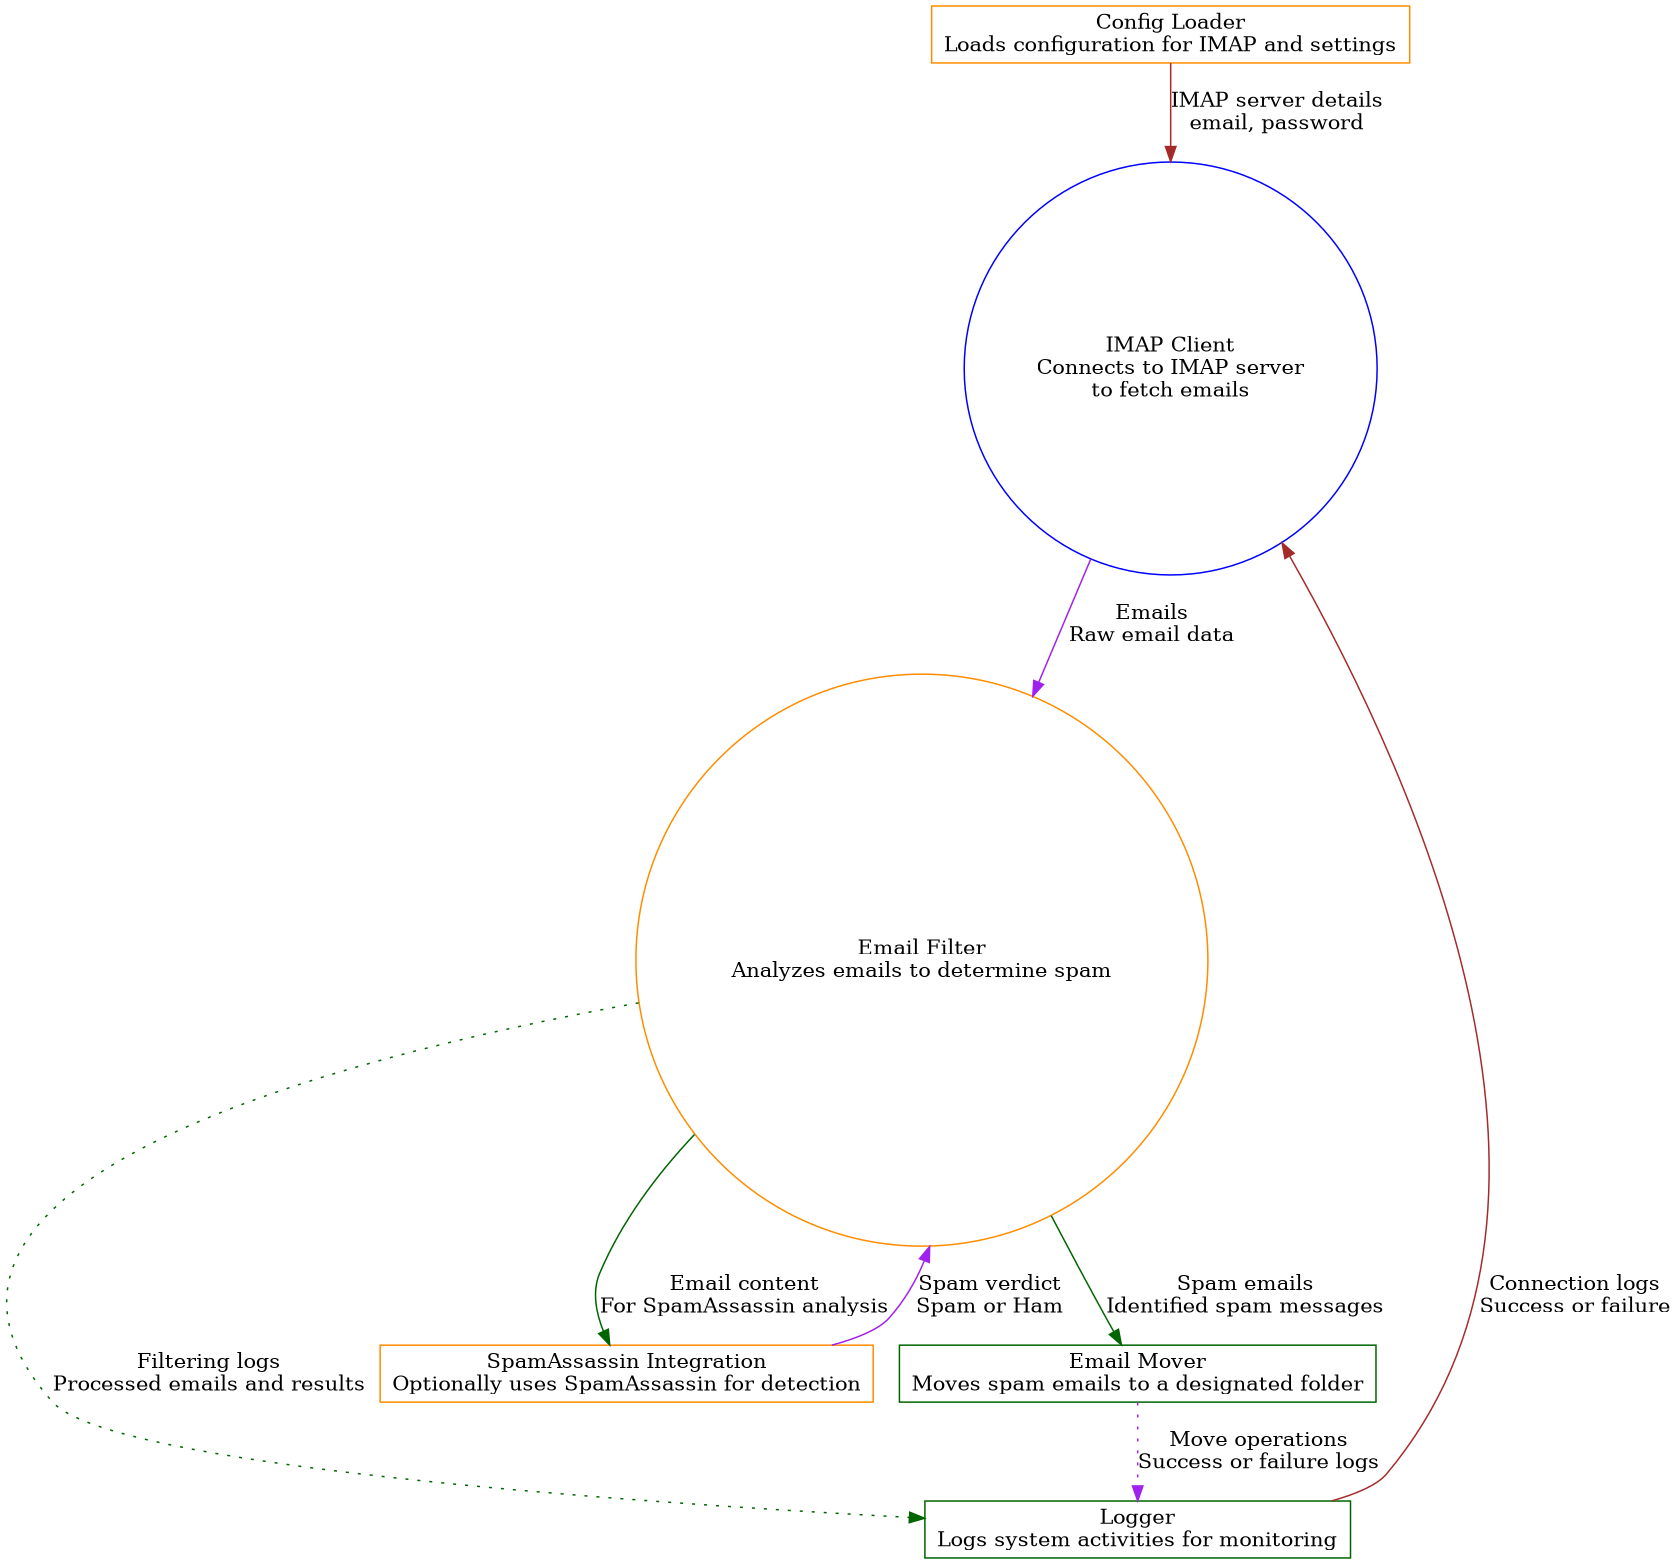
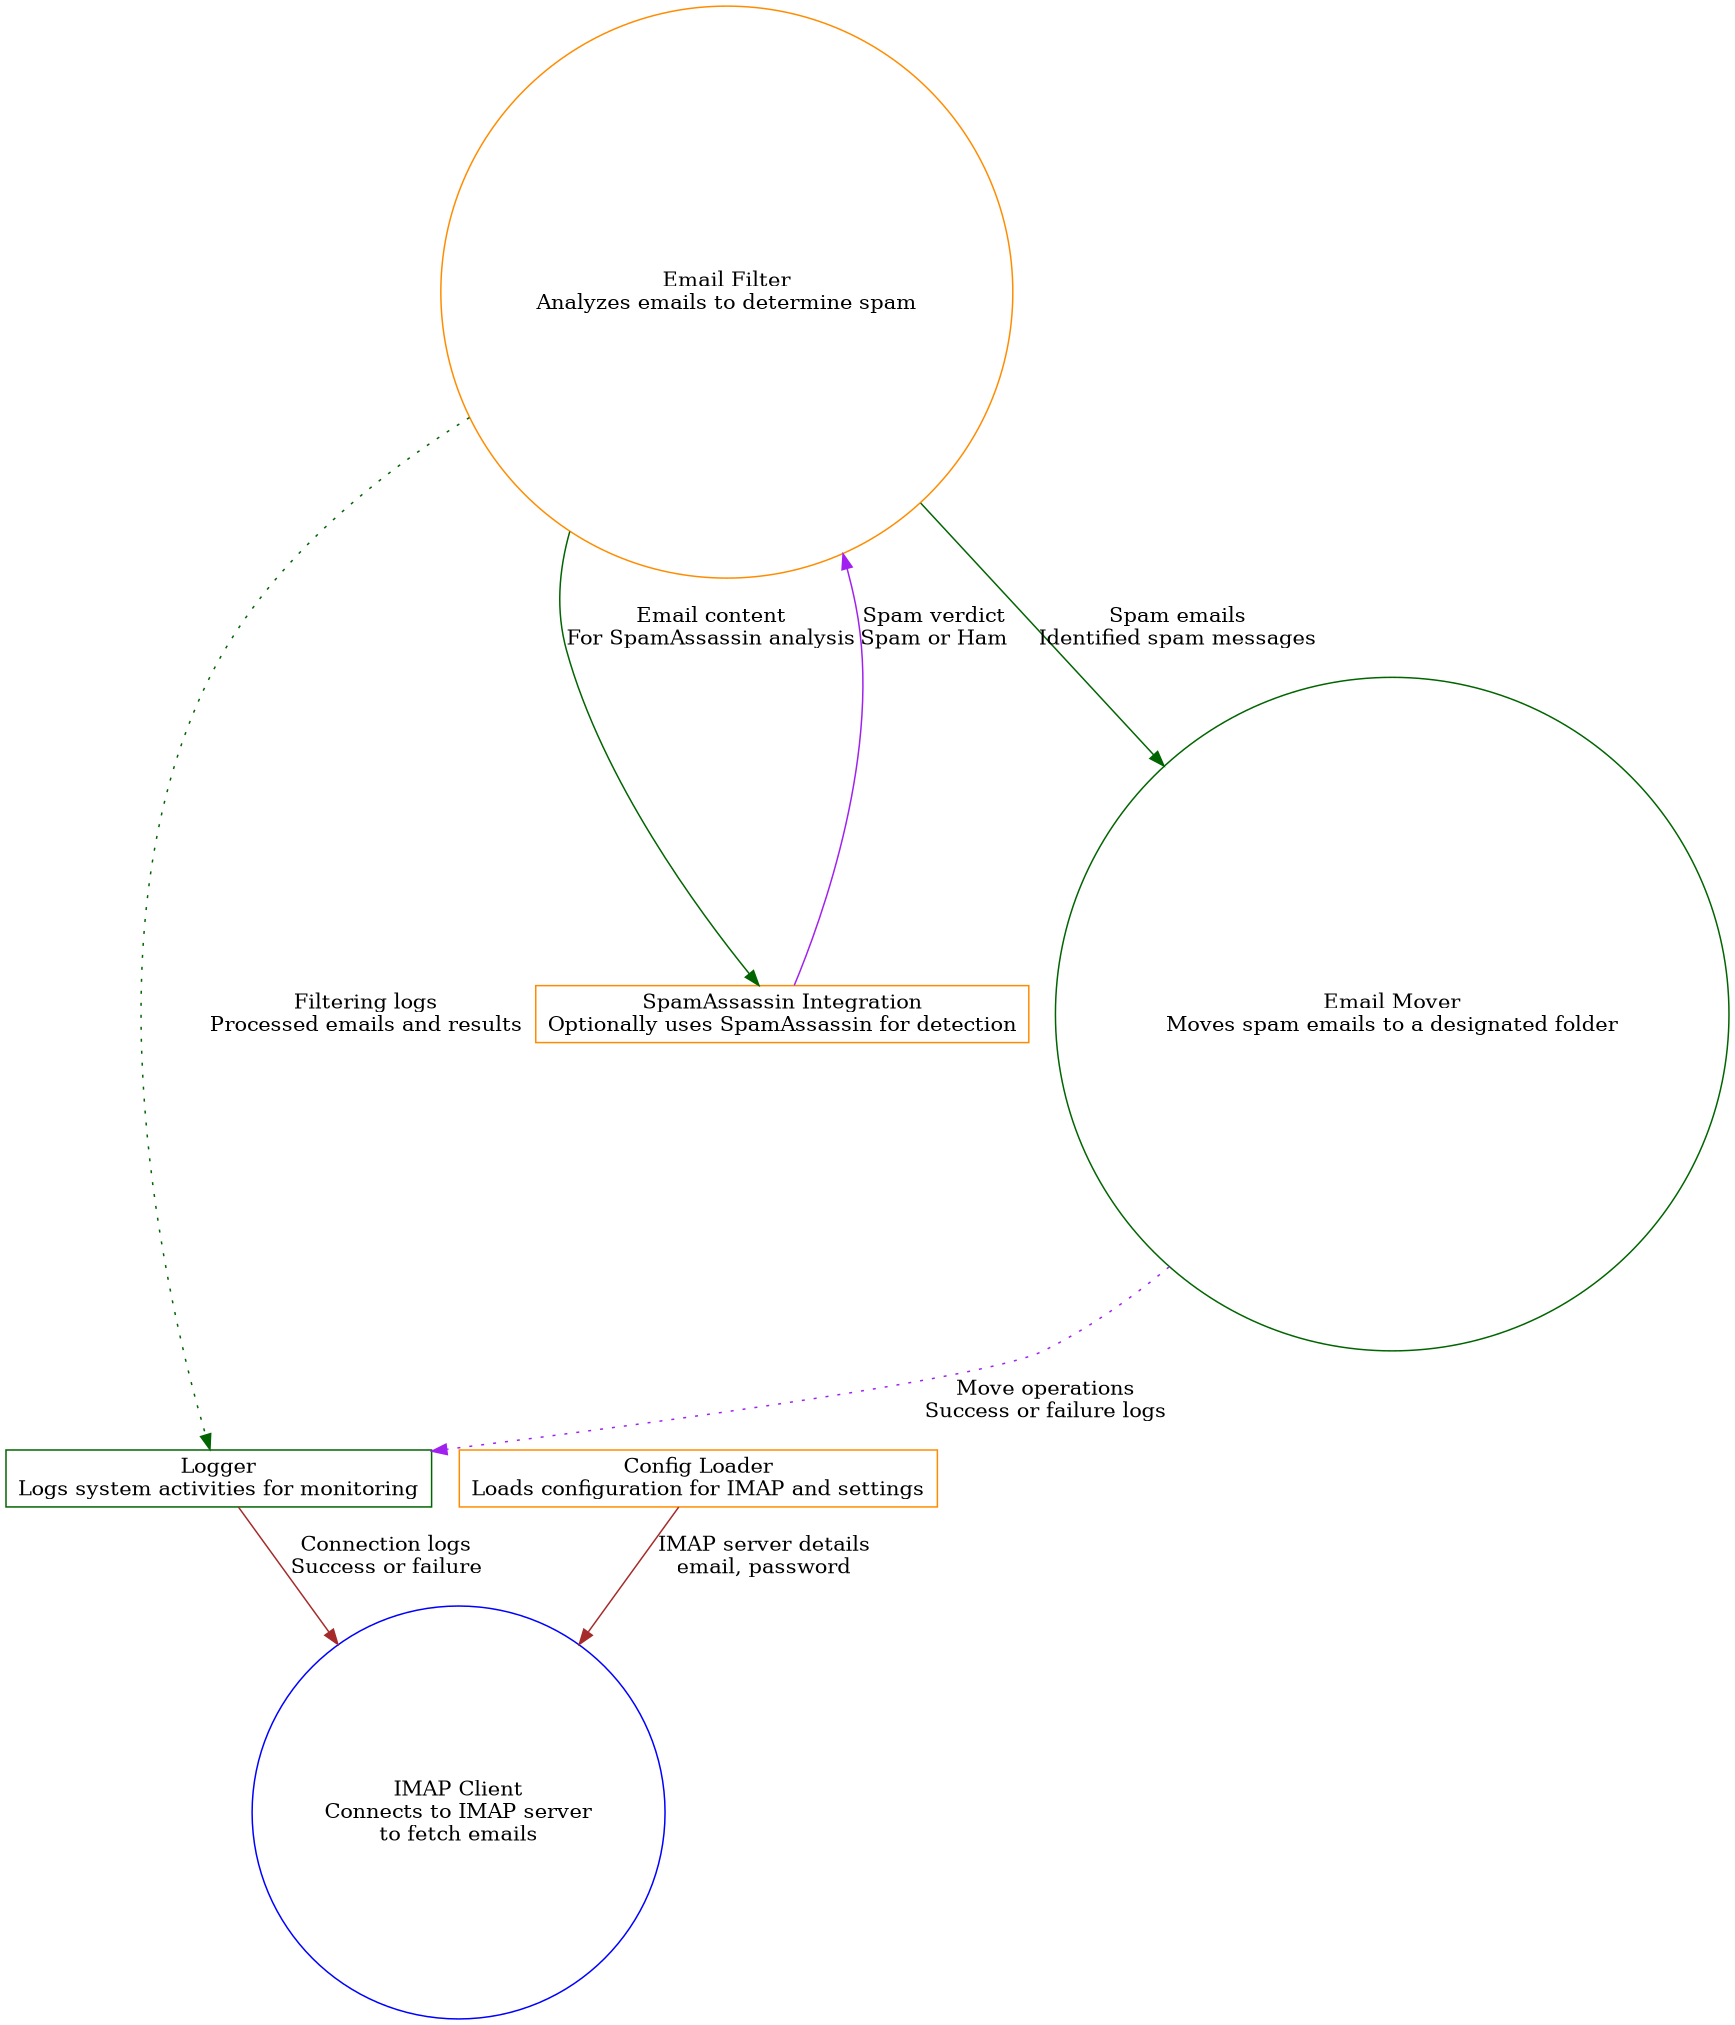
edge "IMAP Client Connects to IMAP server to fetch emails" -> "Email Filter Analyzes emails to determine spam": removed, label "Emails Raw email data"
node "Email Mover Moves spam emails to a designated folder": shape box -> circle
